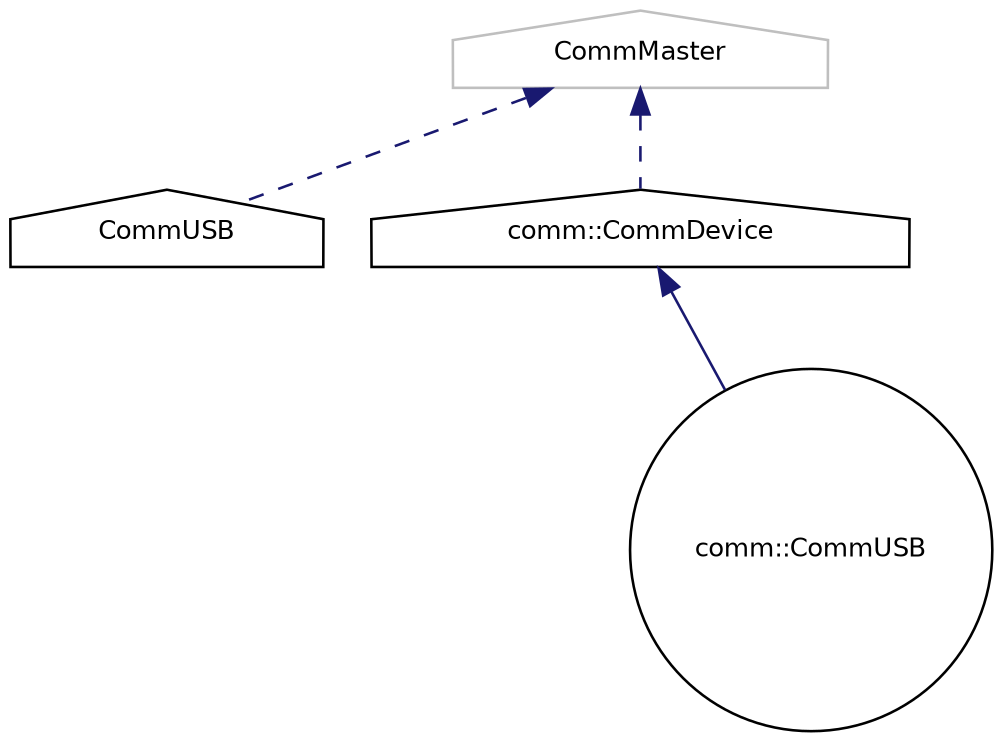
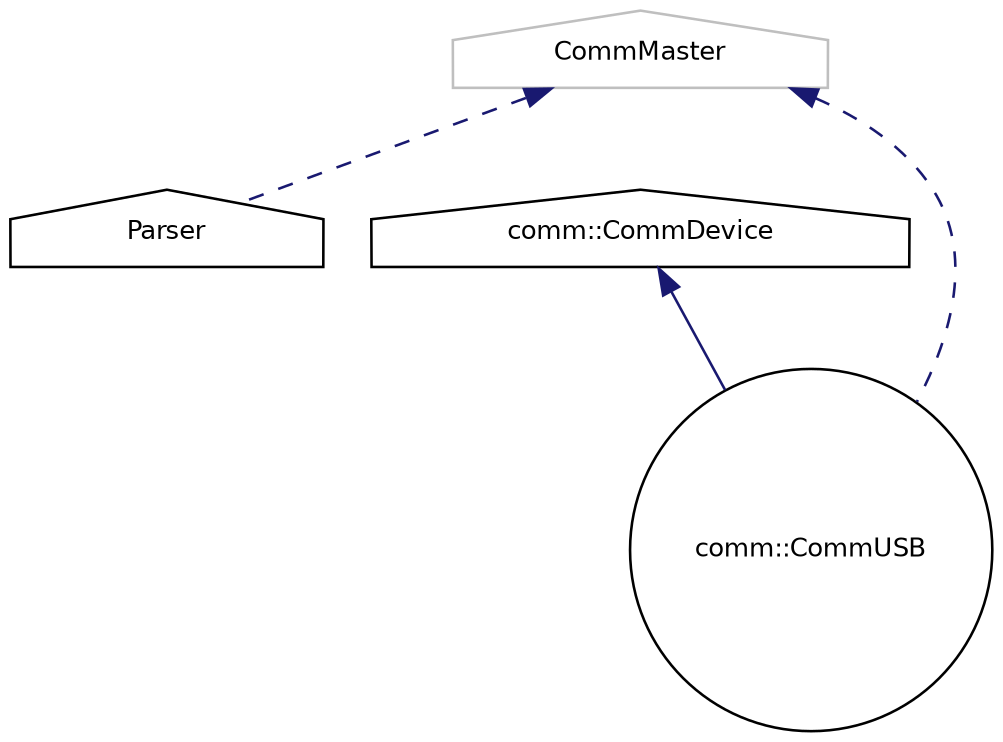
edge "comm::CommDevice" -> "CommMaster": now "comm::CommUSB" -> "CommMaster"
node "CommUSB": label "CommUSB" -> "Parser"
